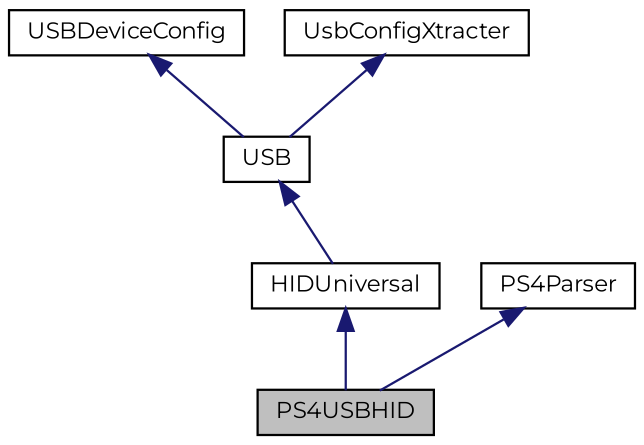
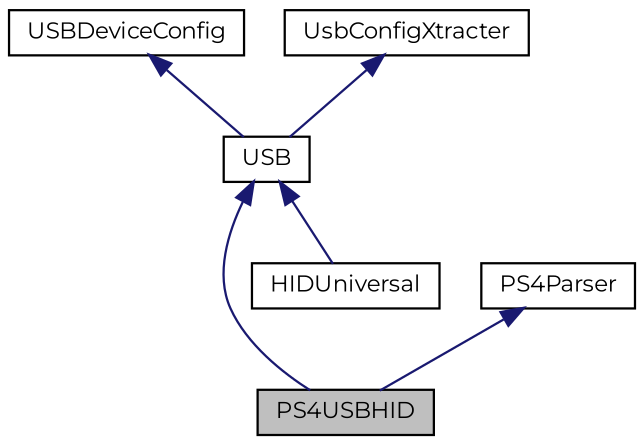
edge "PS4USBHID" -> "HIDUniversal": now "PS4USBHID" -> "USB"
